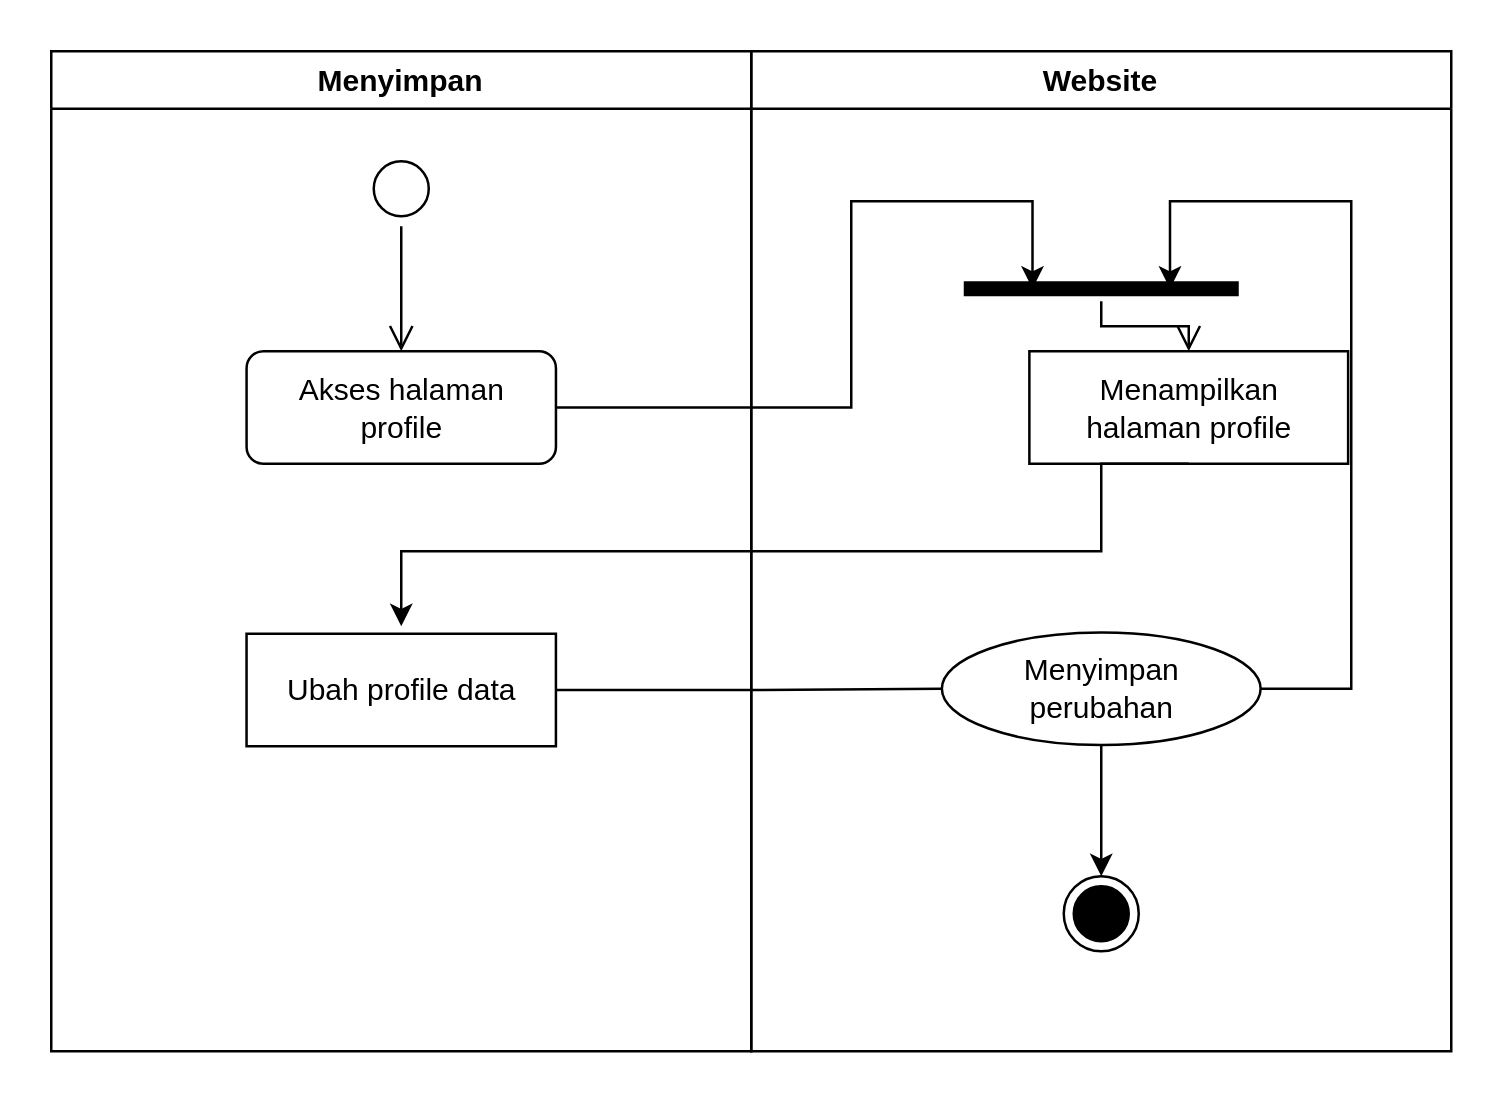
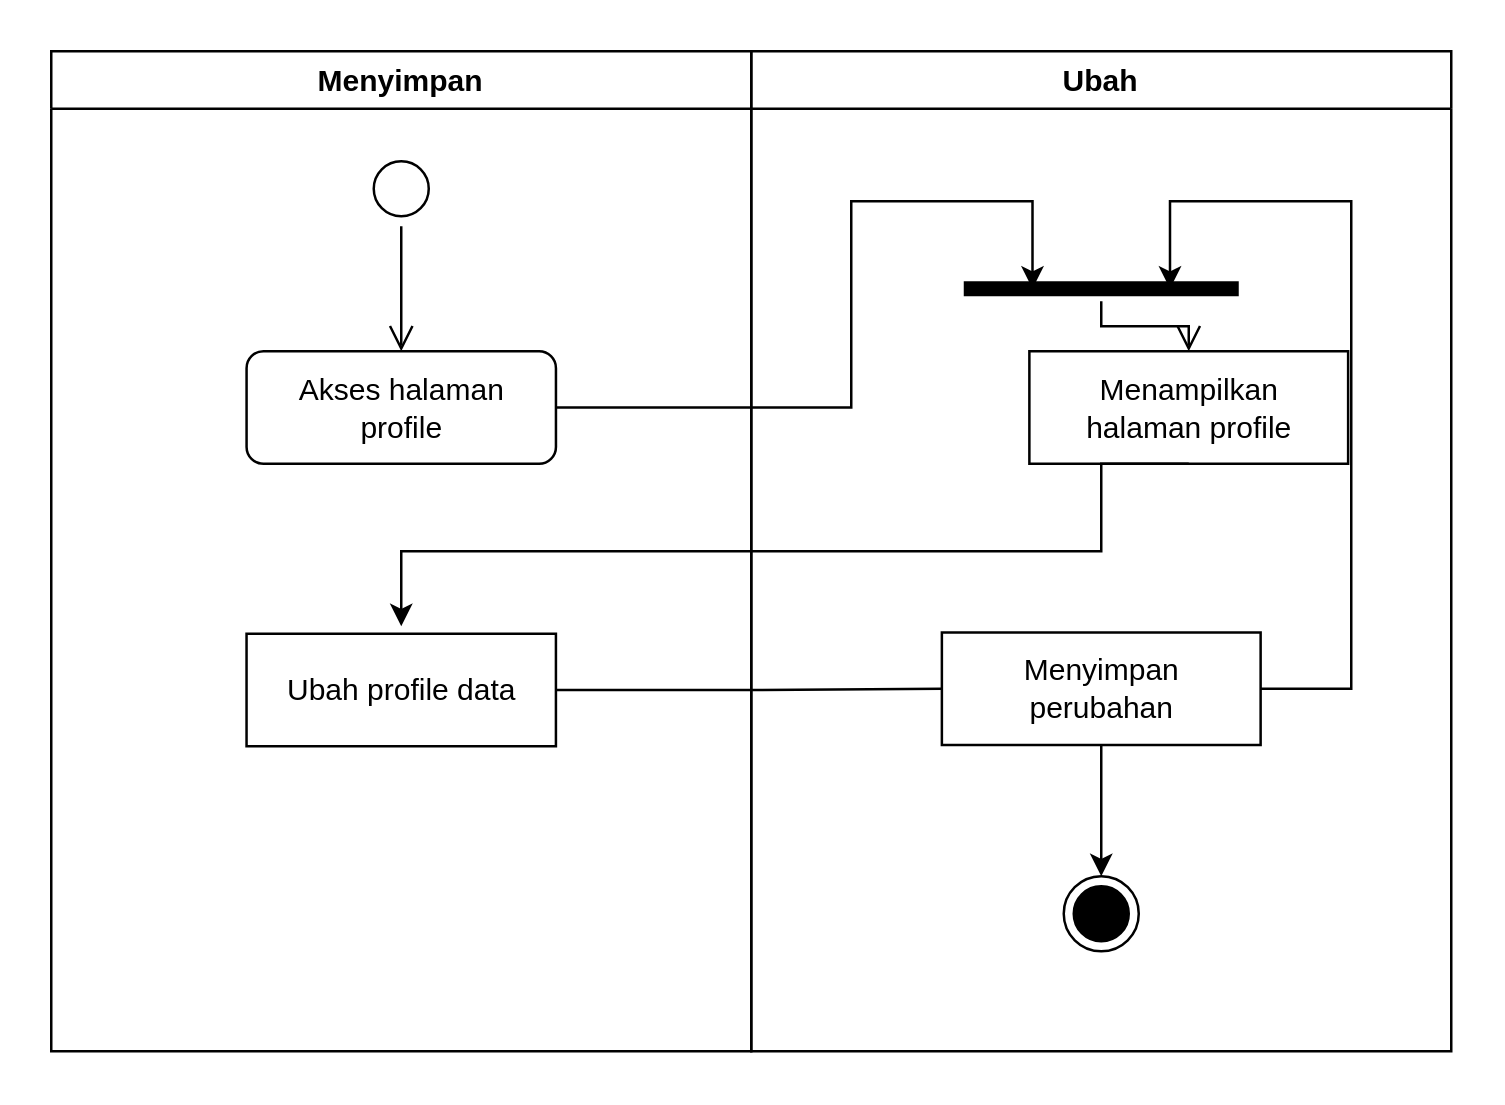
node "Website": label "Website" -> "Ubah"
node "Menyimpan perubahan": shape ellipse -> rectangle
